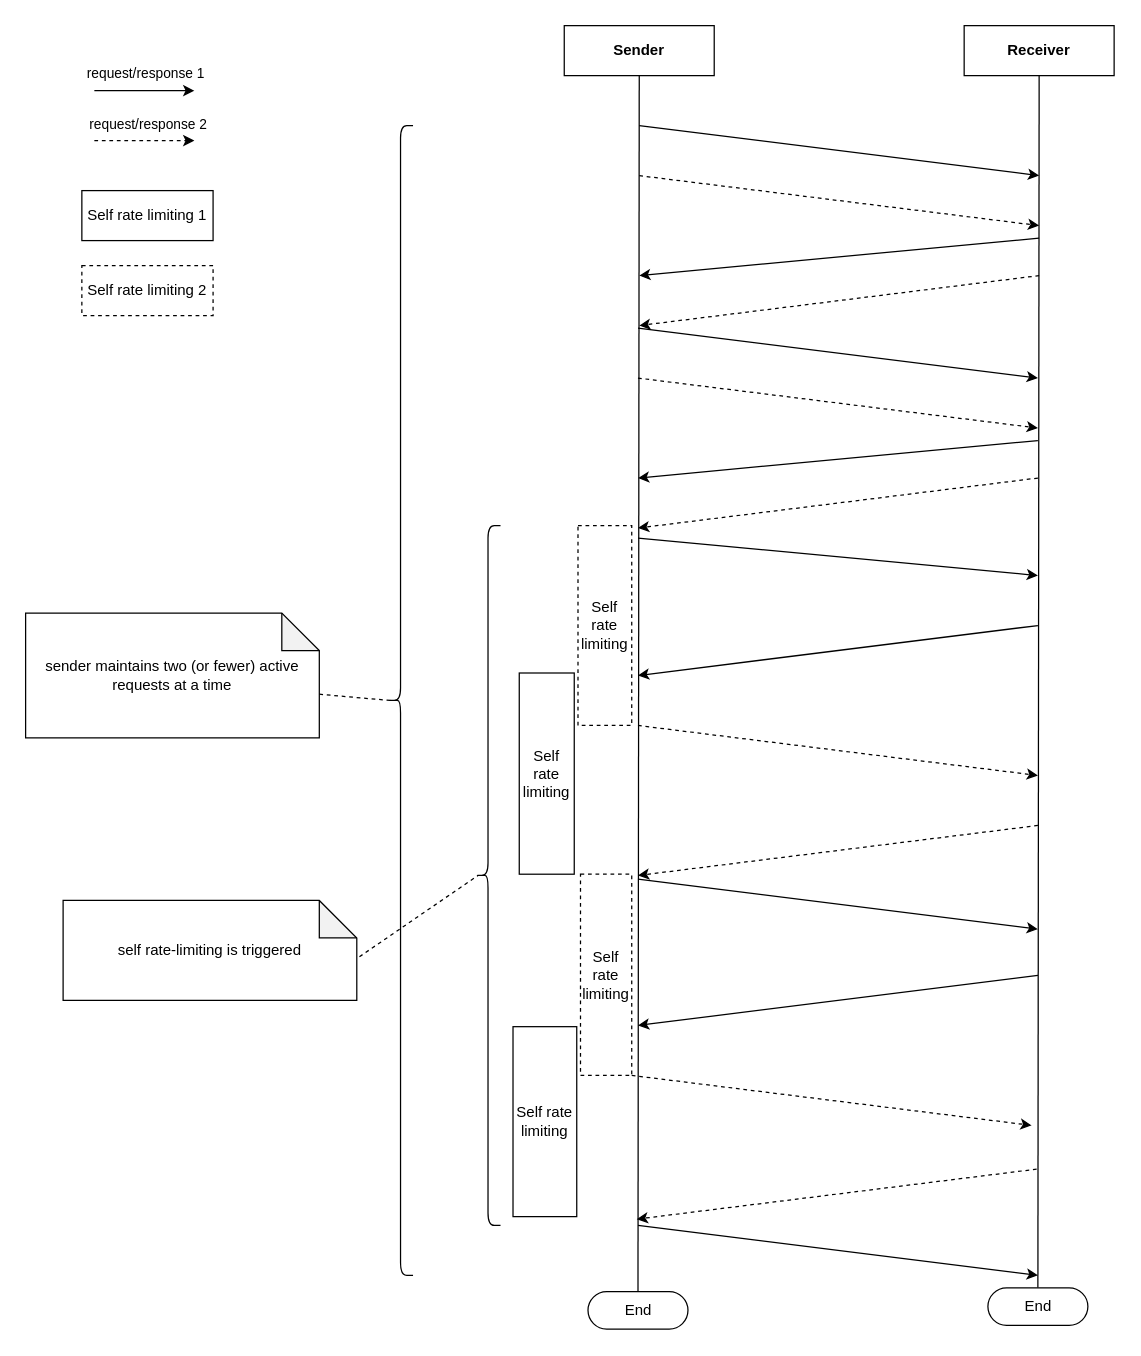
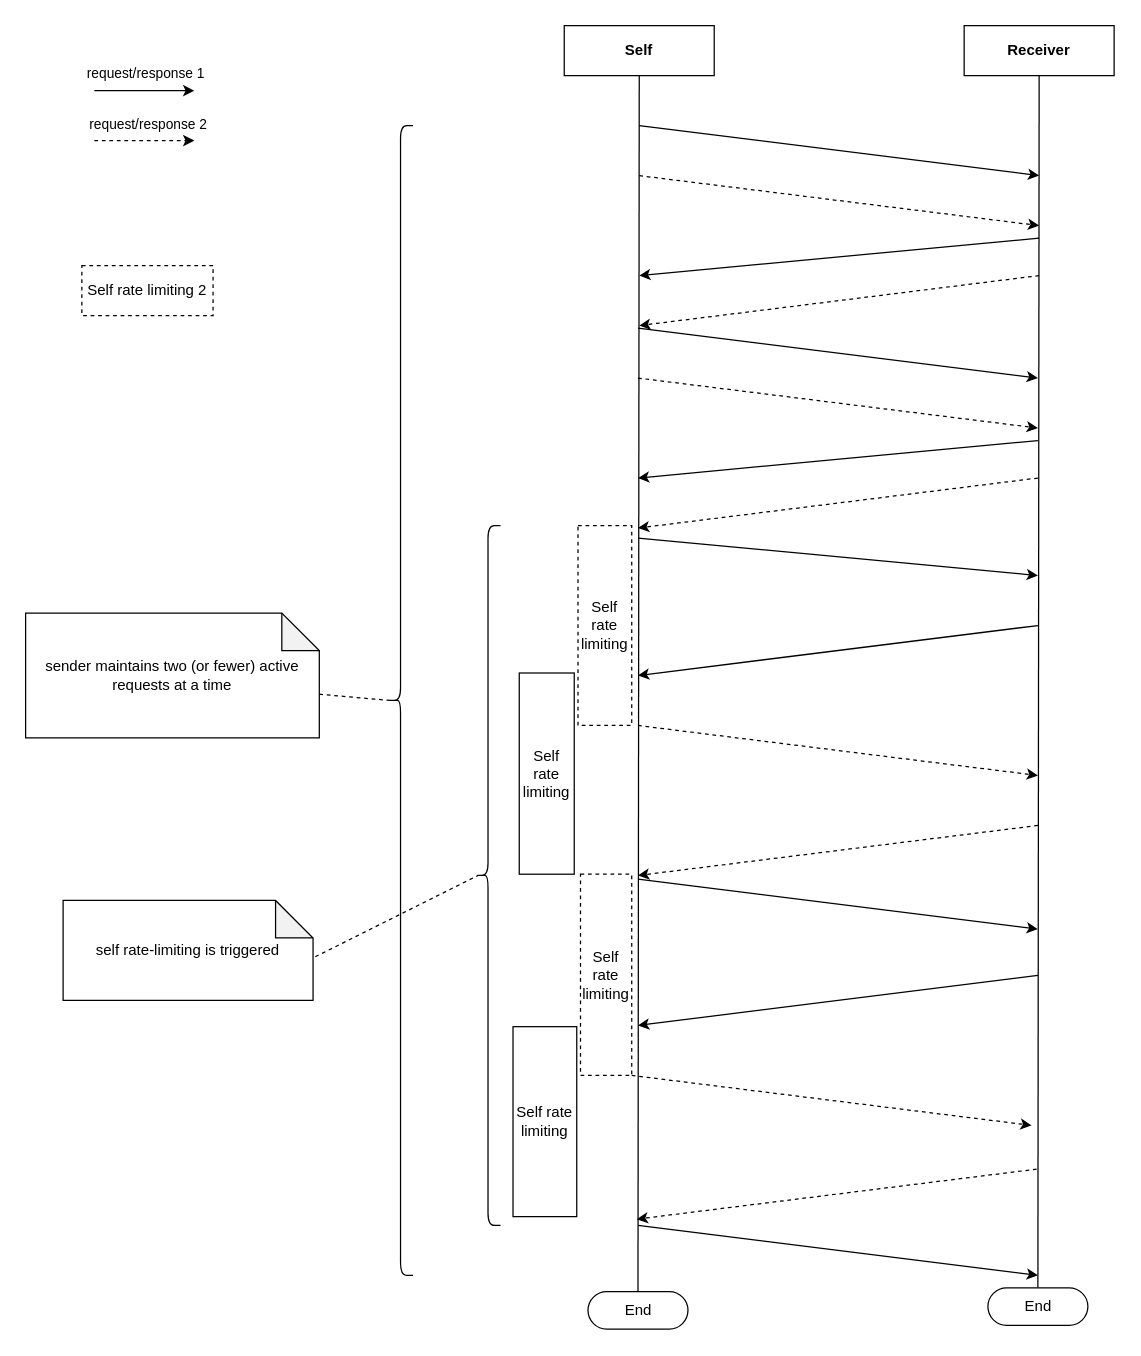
node "Sender": label "Sender" -> "Self"
node "Self rate limiting 1": removed
node "self rate-limiting is triggered": size 294x100 -> 250x100
